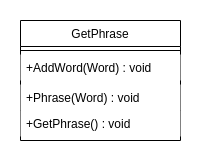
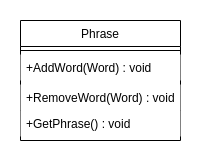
node "GetPhrase": label "GetPhrase" -> "Phrase"
node "+Phrase(Word) : void": label "+Phrase(Word) : void" -> "+RemoveWord(Word) : void"
